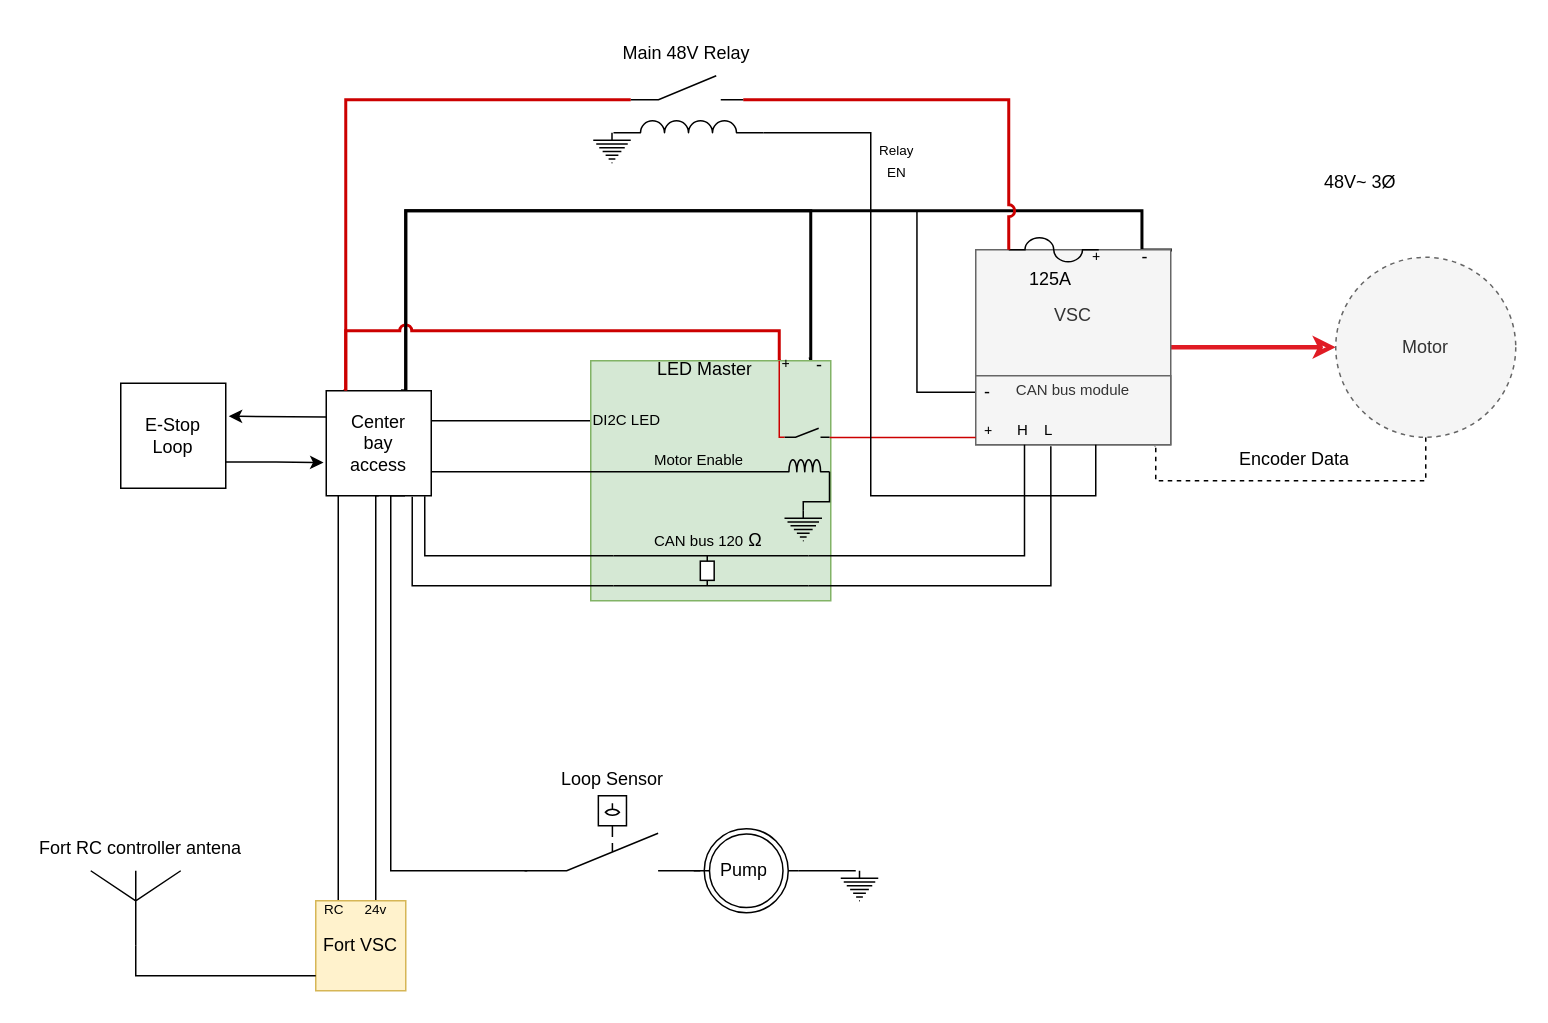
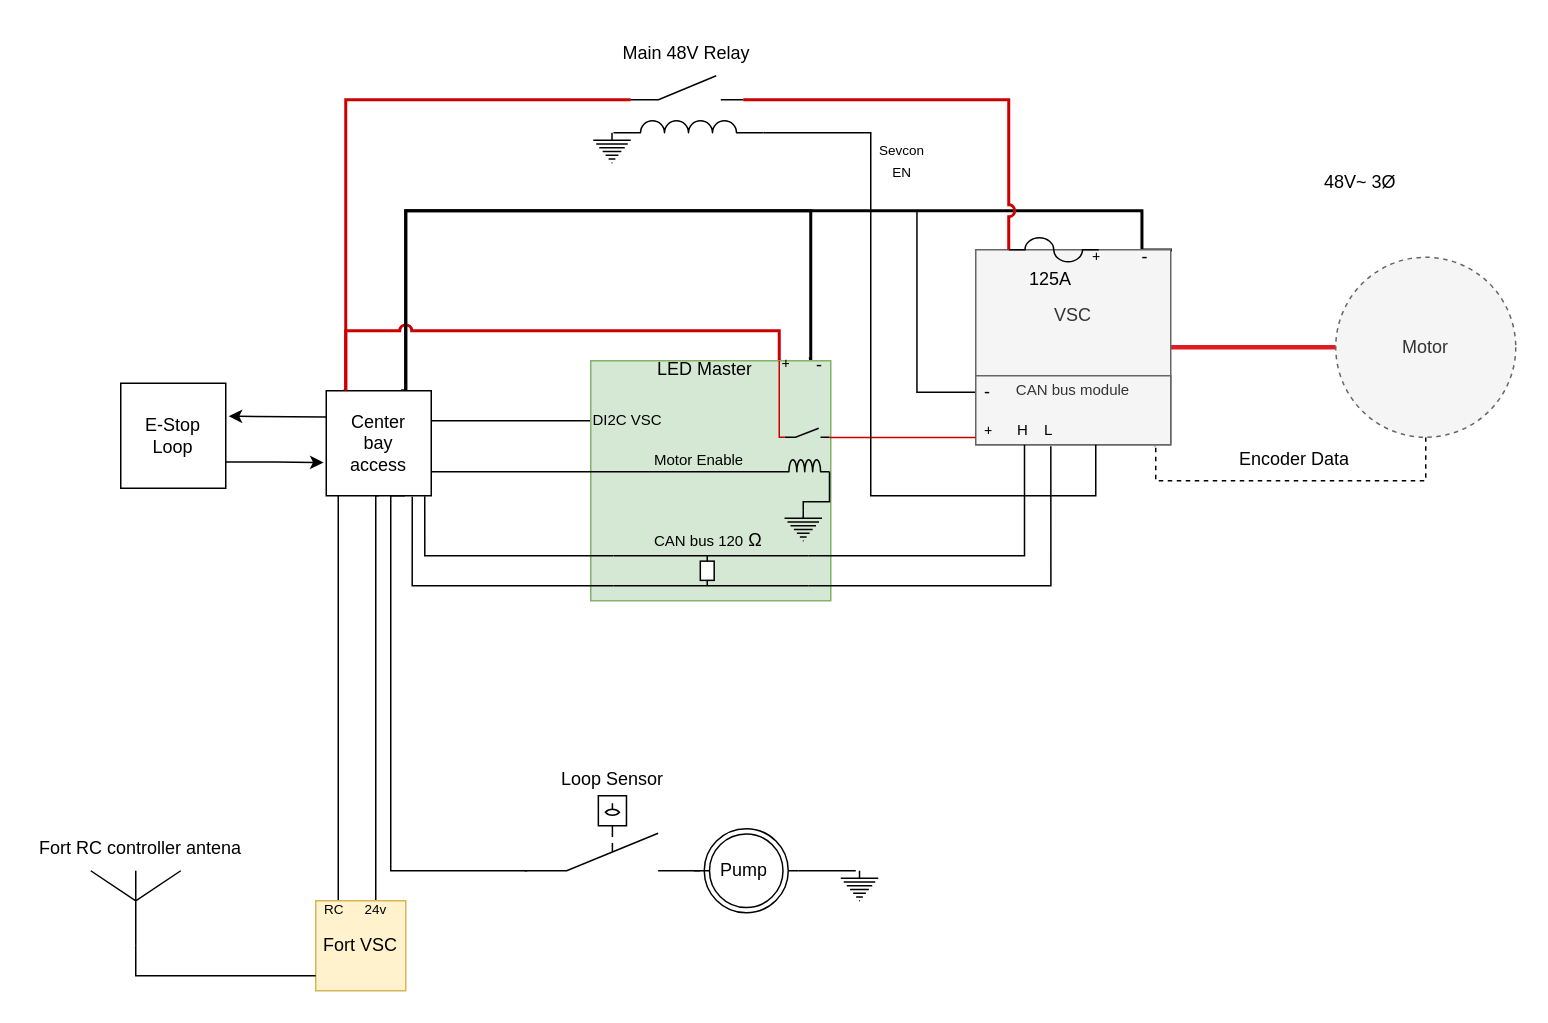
node "Relay EN": label "Relay EN" -> "Sevcon EN"
edge "VSC" -> "Motor": arrowhead classic -> none
node "DI2C LED": label "DI2C LED" -> "DI2C VSC"
